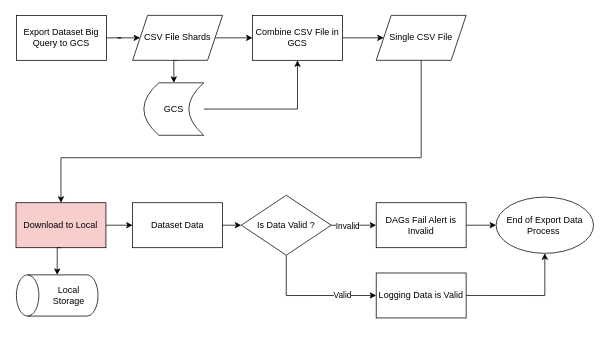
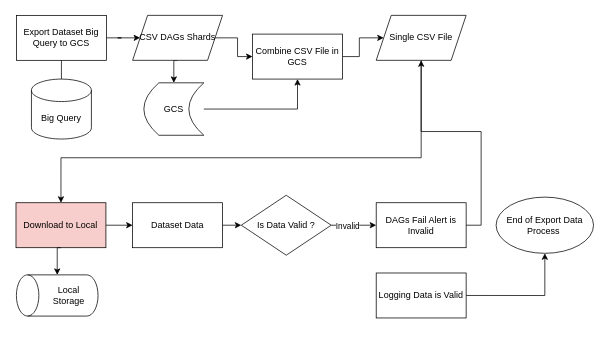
node "CSV File Shards": label "CSV File Shards" -> "CSV DAGs Shards"
node "Combine CSV File in GCS": moved (297, 38) -> (297, 57)
edge "Export Dataset Big Query to GCS" -- "Big Query": added
node "Big Query": added
edge "DAGs Fail Alert is Invalid" -> "End of Export Data Process": now "DAGs Fail Alert is Invalid" -> "Single CSV File"
edge "Is Data Valid ?" -> "Logging Data is Valid": removed, label "Valid"
